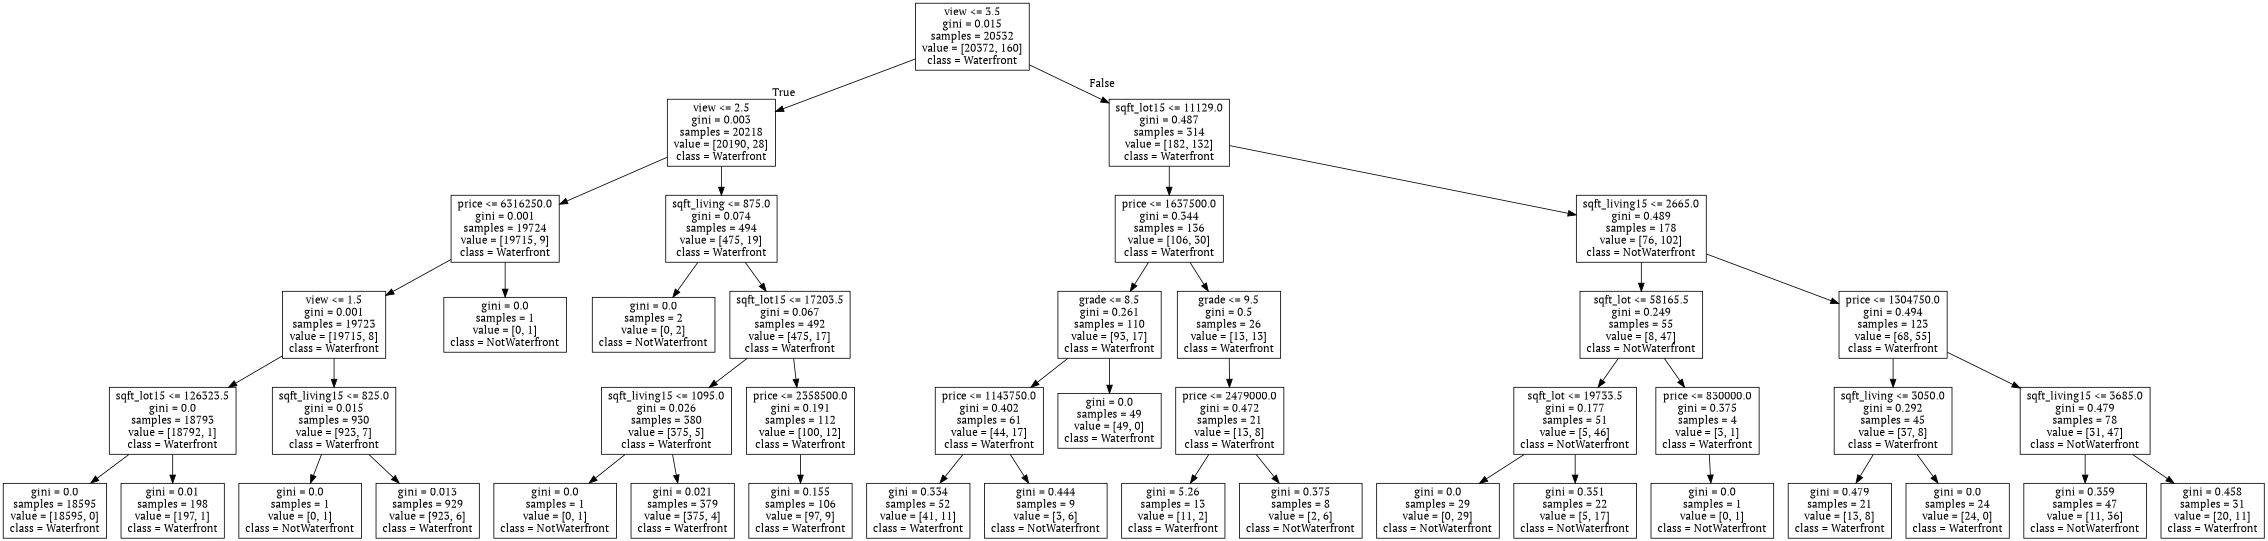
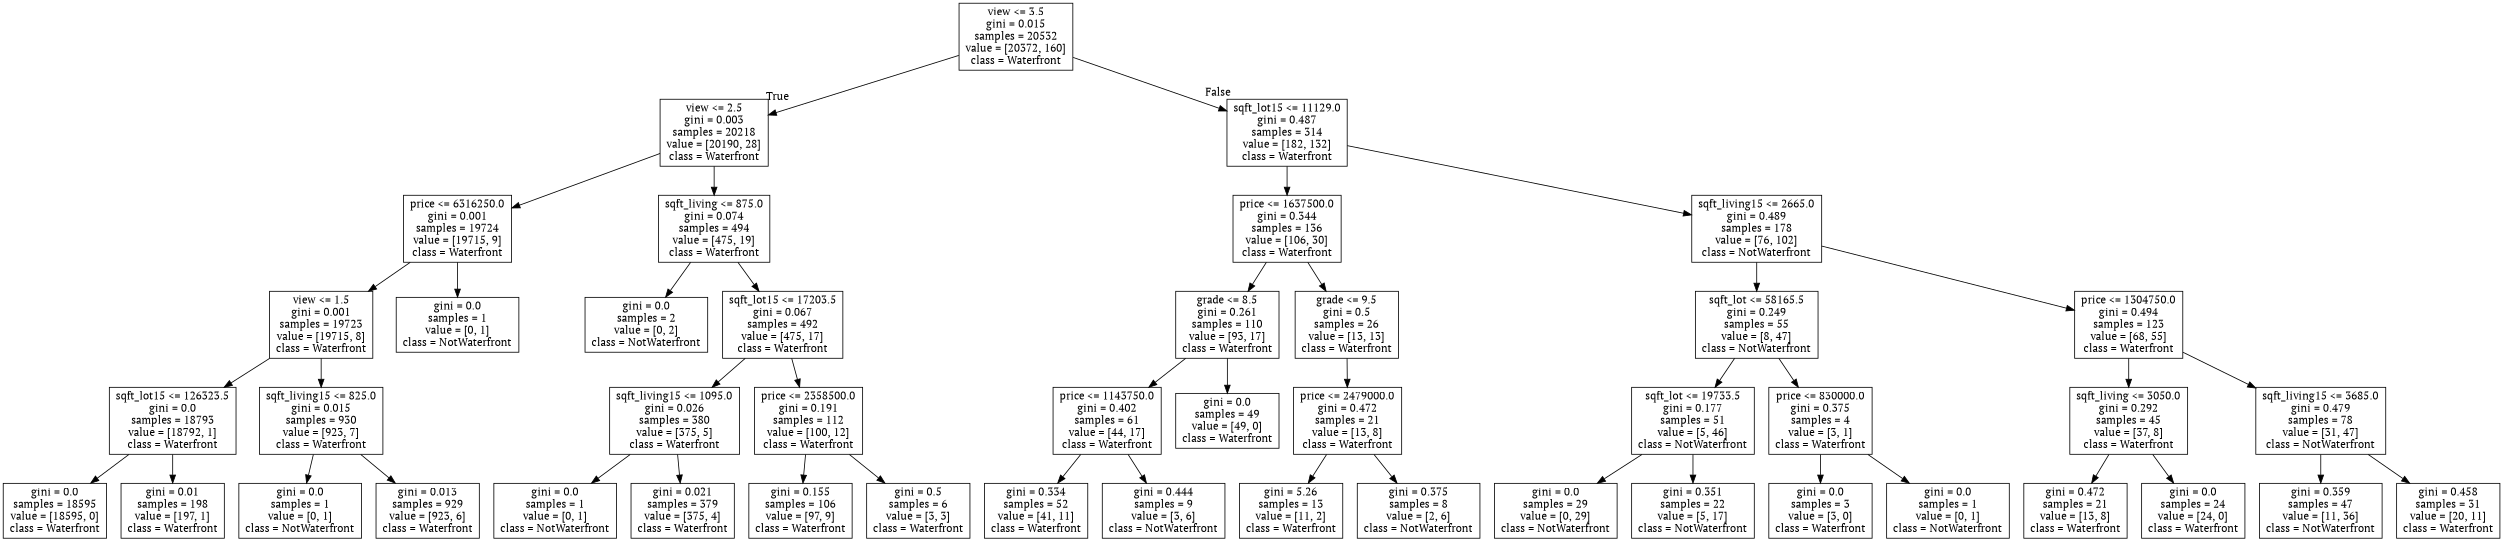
node "gini = 0.5 samples = 6 value = [3, 3] class = Waterfront": added
node "gini = 0.0 samples = 3 value = [3, 0] class = Waterfront": added
node "gini = 0.479 samples = 21 value = [13, 8] class = Waterfront": label "gini = 0.479 samples = 21 value = [13, 8] class = Waterfront" -> "gini = 0.472 samples = 21 value = [13, 8] class = Waterfront"
